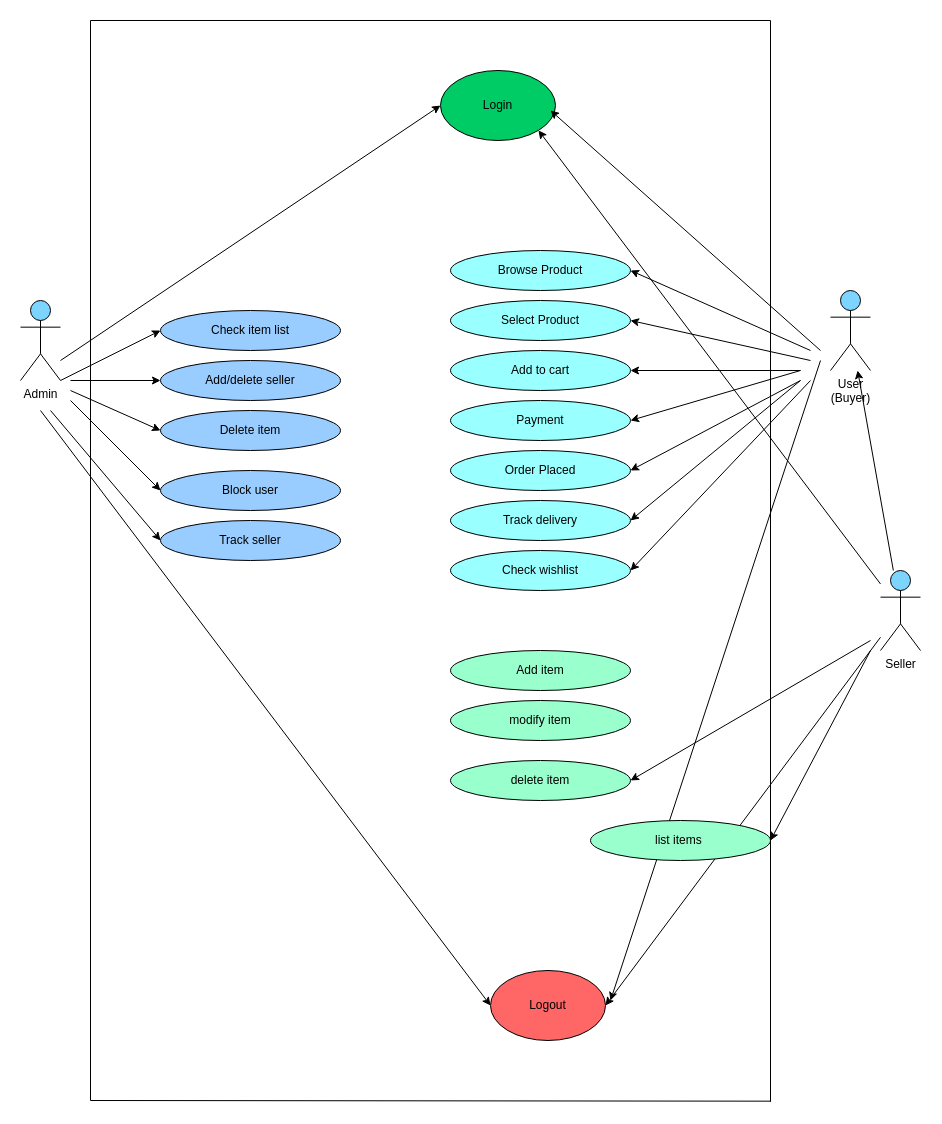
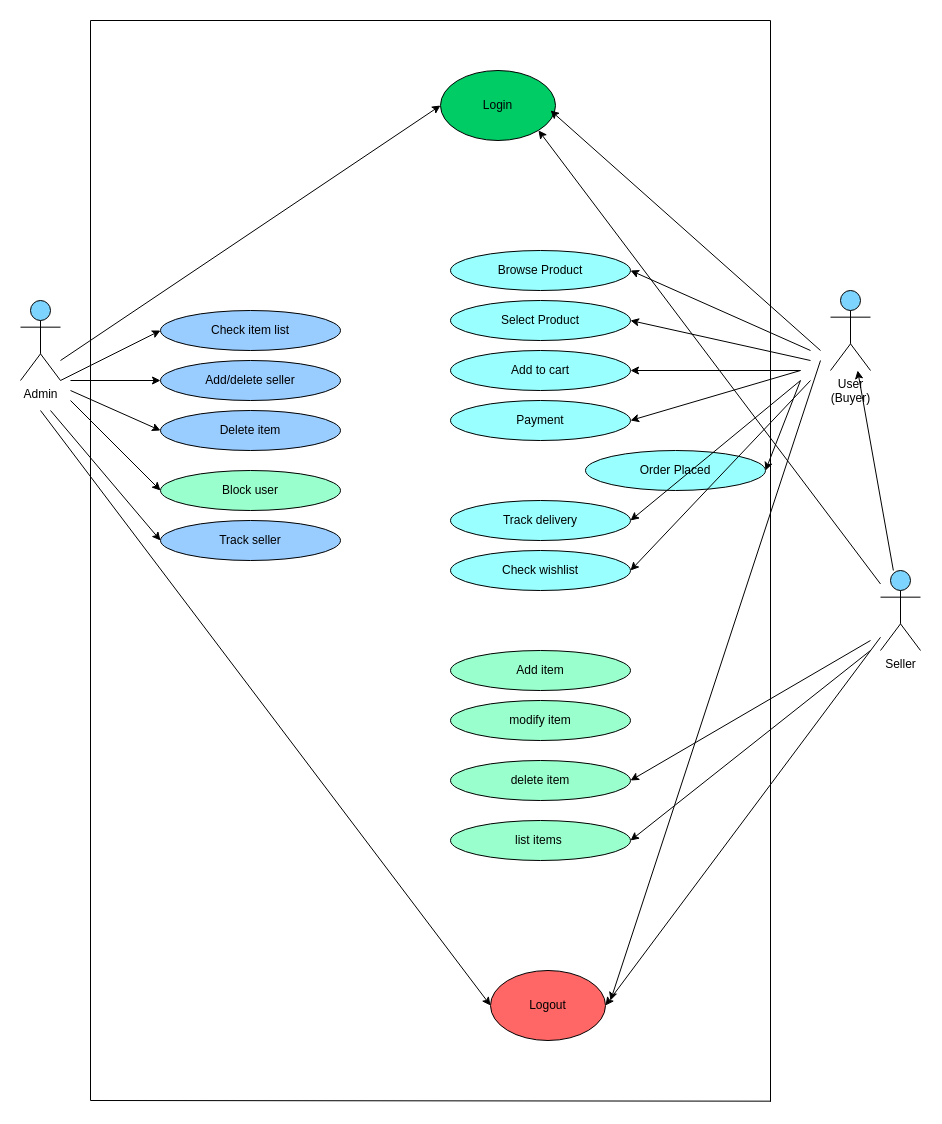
node "Order Placed": moved (541, 471) -> (676, 471)
node "Block user": fillcolor #99ccff -> #99ffcc
node "list items": moved (681, 841) -> (541, 841)
